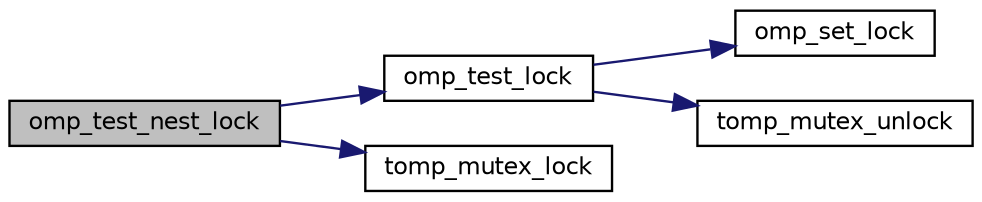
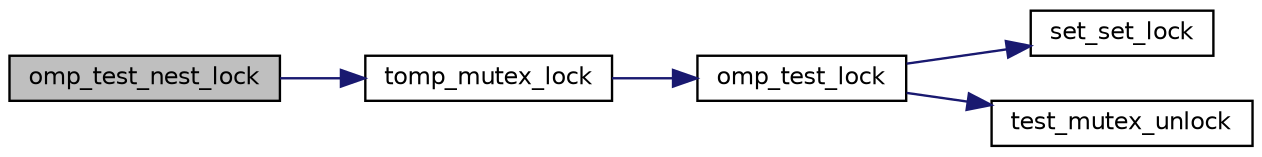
node "omp_set_lock": label "omp_set_lock" -> "set_set_lock"
edge "omp_test_nest_lock" -> "omp_test_lock": now "tomp_mutex_lock" -> "omp_test_lock"
node "tomp_mutex_unlock": label "tomp_mutex_unlock" -> "test_mutex_unlock"
